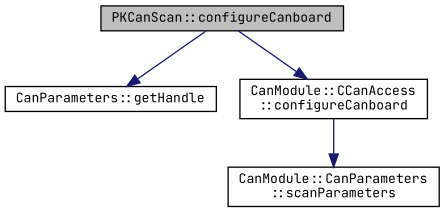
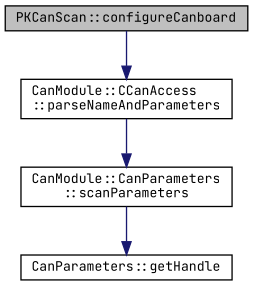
edge "PKCanScan::configureCanboard" -> "CanParameters::getHandle": now "CanModule::CanParameters ::scanParameters" -> "CanParameters::getHandle"
node "CanModule::CCanAccess ::configureCanboard": label "CanModule::CCanAccess ::configureCanboard" -> "CanModule::CCanAccess ::parseNameAndParameters"
